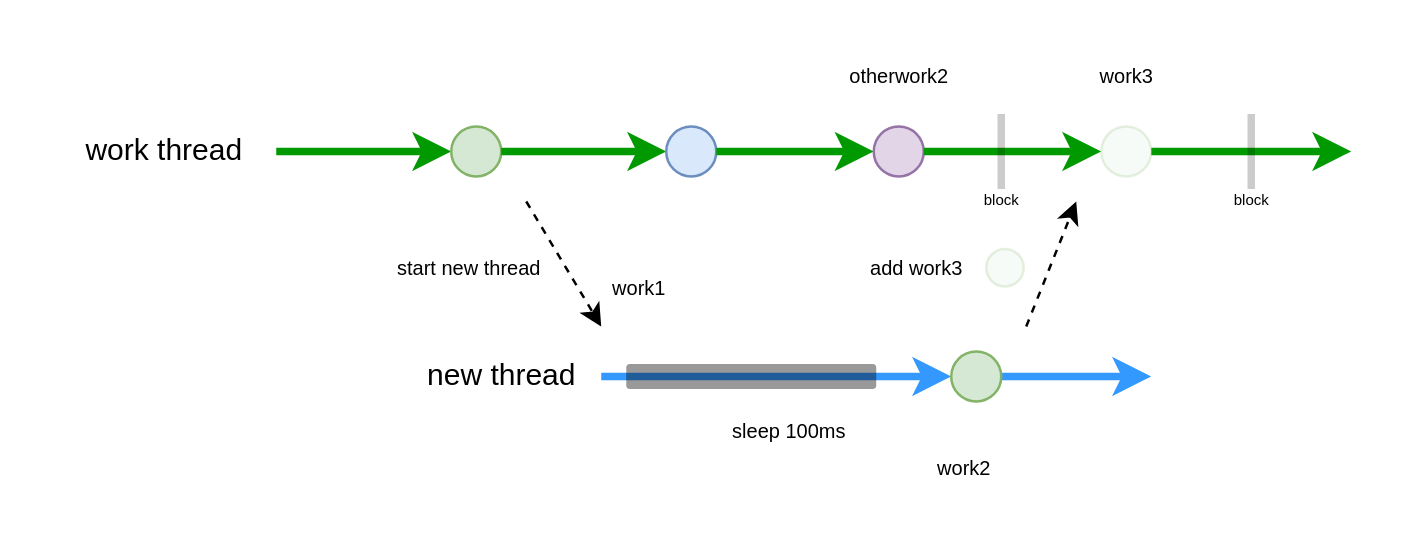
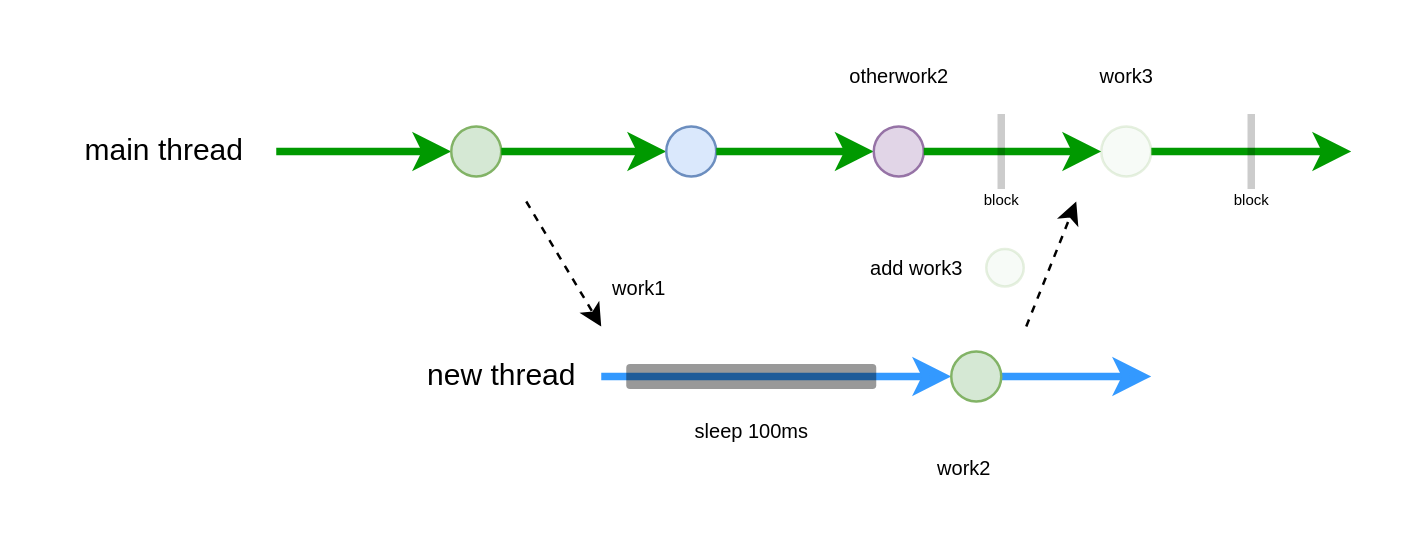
node "work thread": label "work thread" -> "main thread"
node "start new thread": removed
node "sleep 100ms": moved (789, 431) -> (751, 431)
